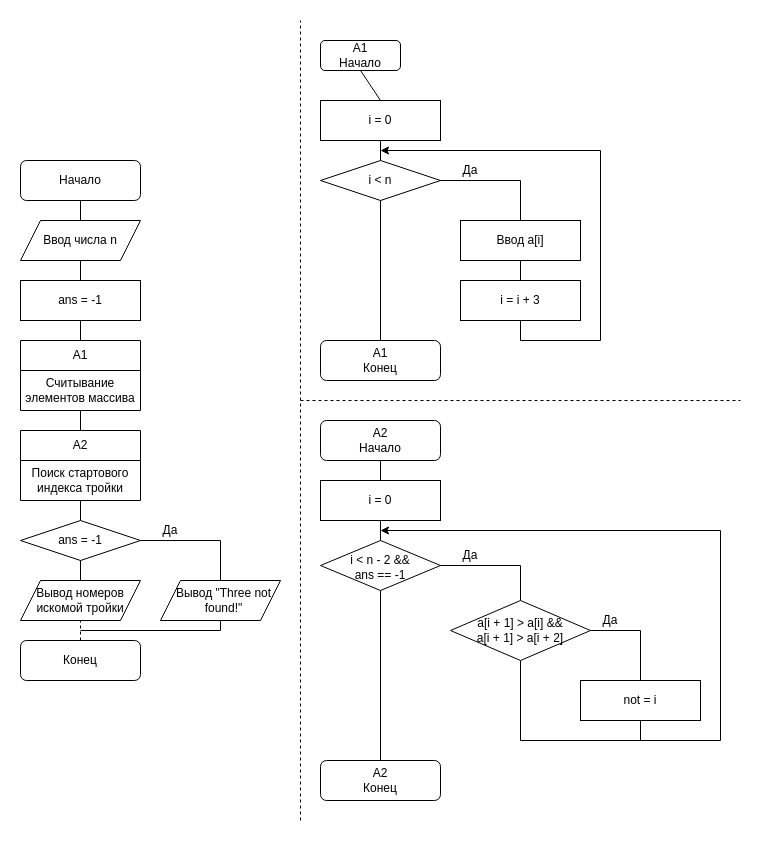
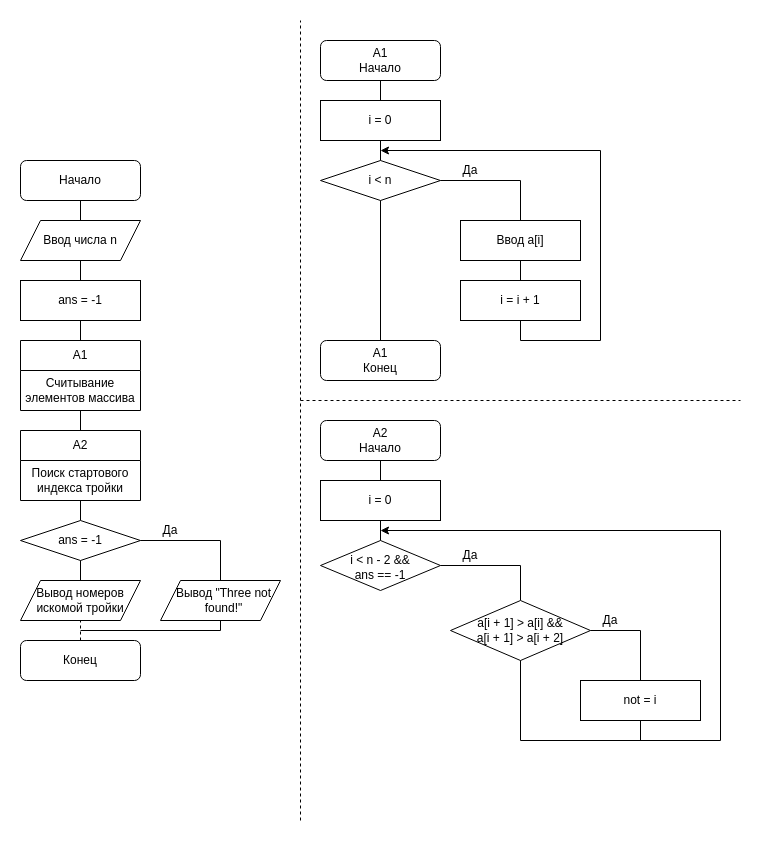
node "A1 Начало": size 80x30 -> 120x40
node "i = i + 3": label "i = i + 3" -> "i = i + 1"
edge "i < n - 2 && ans == -1" -- "A2 Конец": removed
node "A2 Конец": removed
